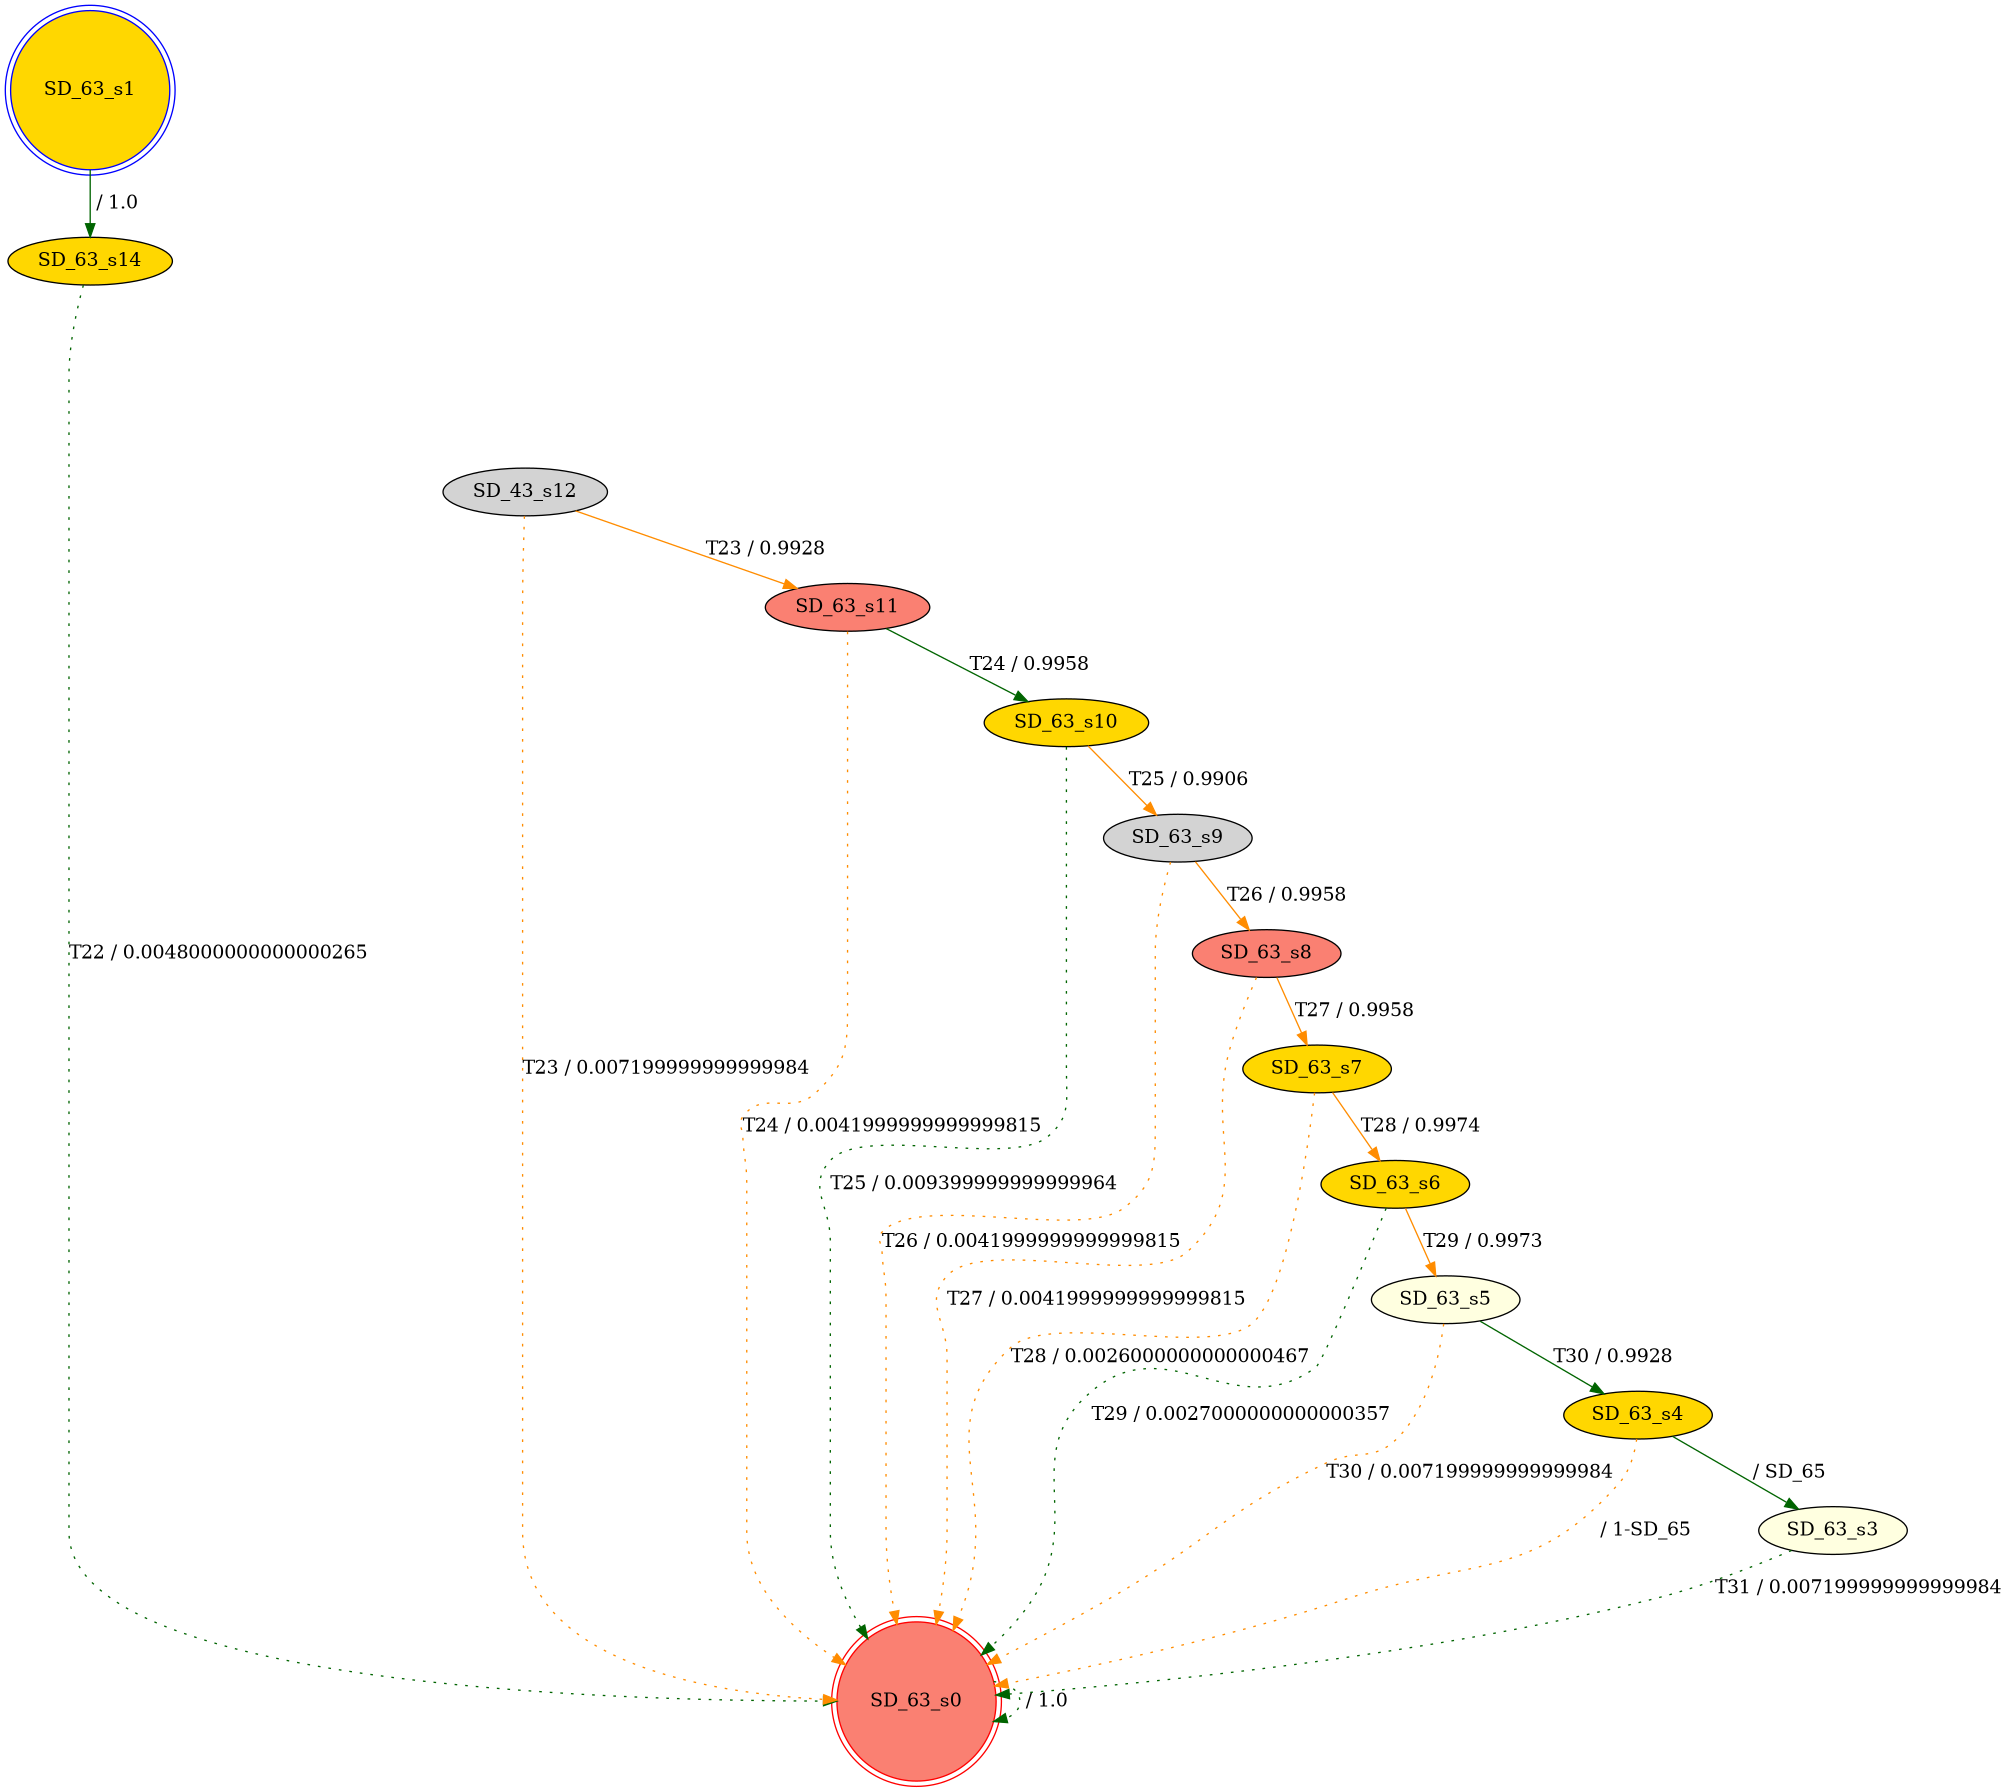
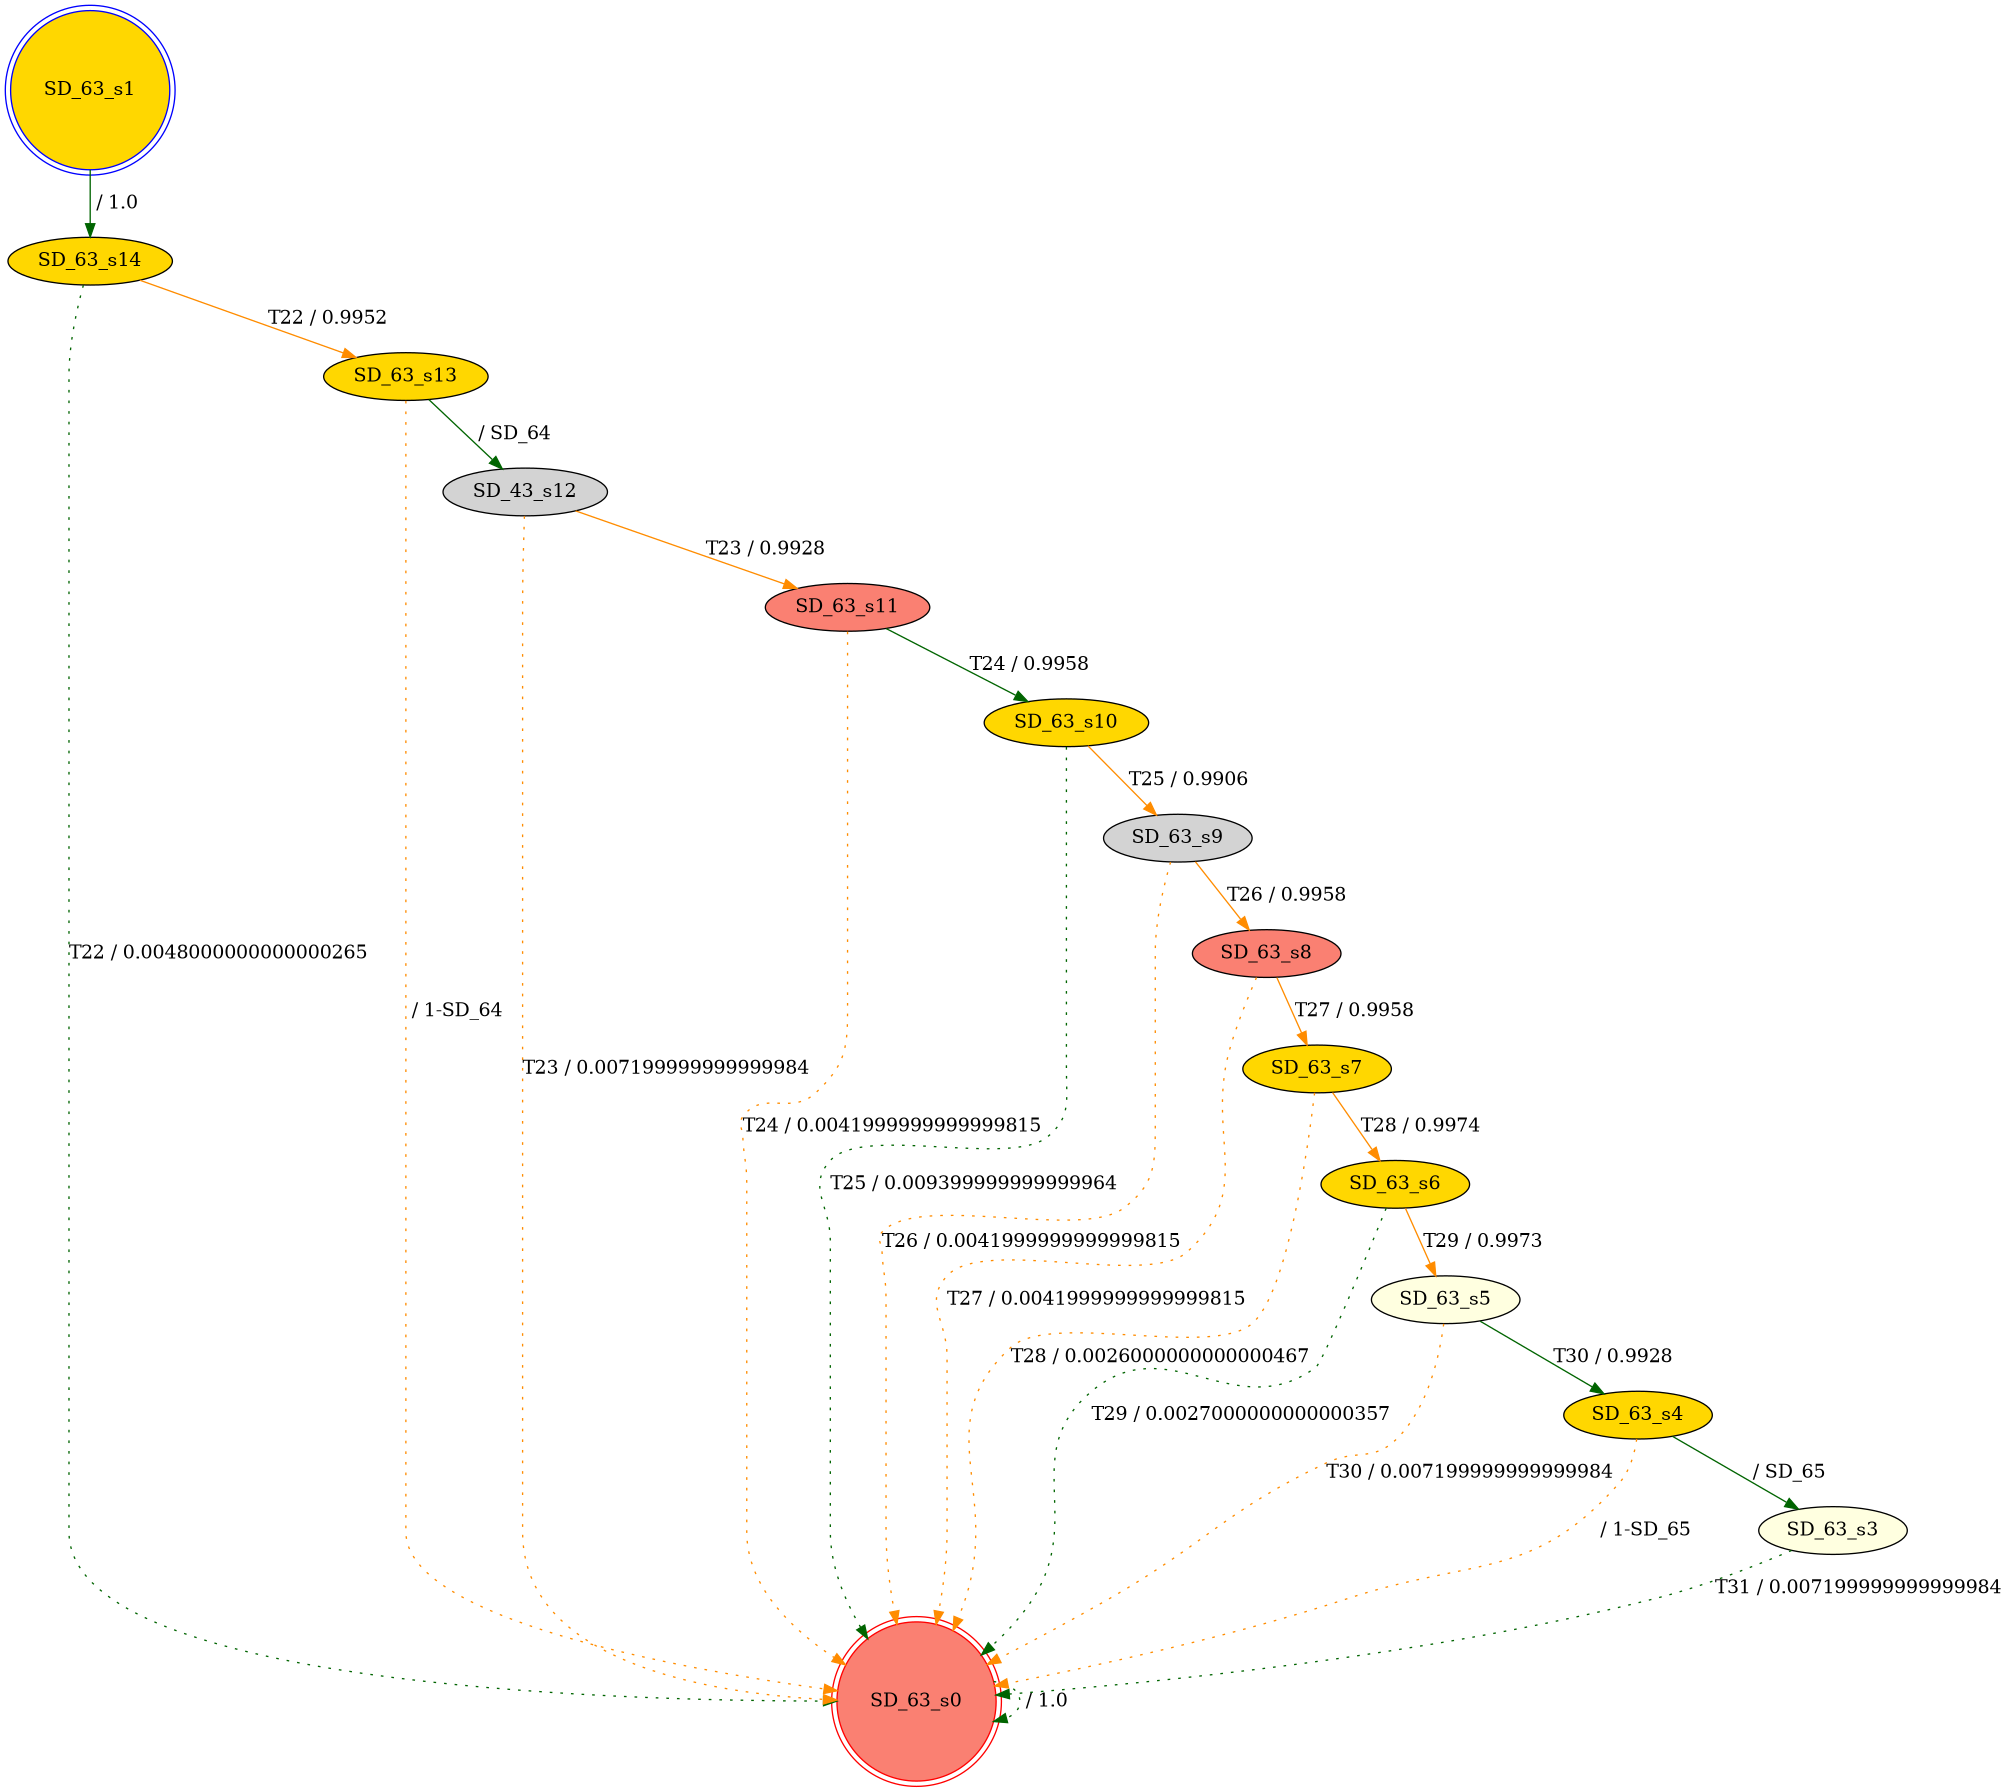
node "SD_63_s13": added
